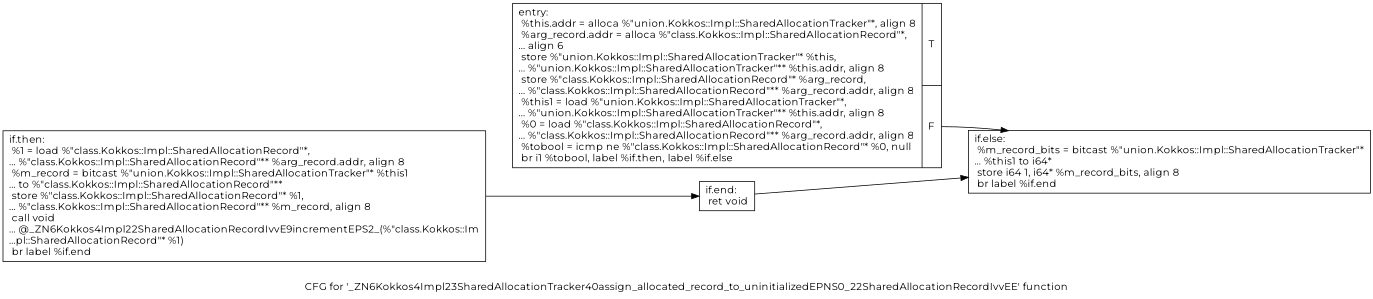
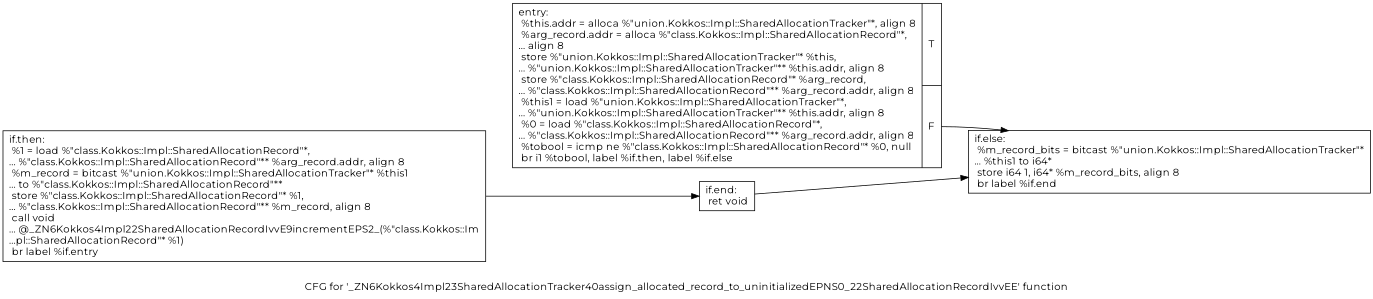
node "entry:": text "... align 6" -> "... align 8"
node "if.then:": text "br label %if.end" -> "br label %if.entry"
